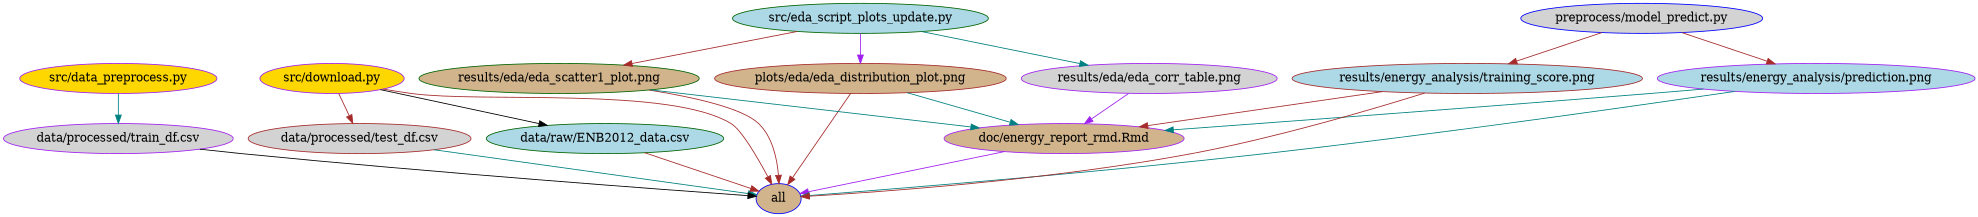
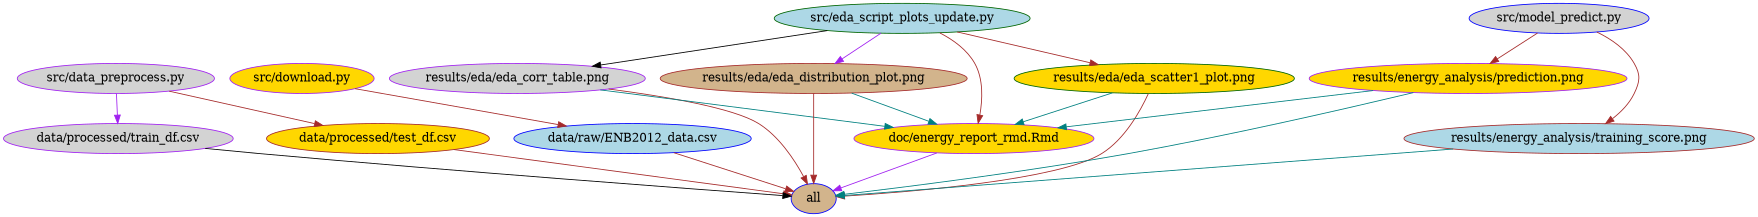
node "preprocess/model_predict.py": label "preprocess/model_predict.py" -> "src/model_predict.py"
edge "src/eda_script_plots_update.py" -> "results/eda/eda_corr_table.png": color teal -> black
node "src/data_preprocess.py": fillcolor gold -> lightgrey
node "results/eda/eda_scatter1_plot.png": fillcolor tan -> gold
node "plots/eda/eda_distribution_plot.png": label "plots/eda/eda_distribution_plot.png" -> "results/eda/eda_distribution_plot.png"
node "results/energy_analysis/prediction.png": fillcolor lightblue -> gold
edge "src/download.py" -> "all": now "results/eda/eda_corr_table.png" -> "all"
edge "src/data_preprocess.py" -> "data/processed/train_df.csv": color teal -> purple
edge "src/download.py" -> "data/processed/test_df.csv": now "src/data_preprocess.py" -> "data/processed/test_df.csv"
edge "results/eda/eda_corr_table.png" -> "doc/energy_report_rmd.Rmd": color purple -> teal
edge "src/download.py" -> "data/raw/ENB2012_data.csv": color black -> brown
edge "results/energy_analysis/training_score.png" -> "doc/energy_report_rmd.Rmd": now "src/eda_script_plots_update.py" -> "doc/energy_report_rmd.Rmd"
node "data/processed/test_df.csv": fillcolor lightgrey -> gold
node "data/raw/ENB2012_data.csv": color darkgreen -> blue
node "doc/energy_report_rmd.Rmd": fillcolor tan -> gold
edge "results/energy_analysis/training_score.png" -> "all": color brown -> teal
edge "data/processed/test_df.csv" -> "all": color teal -> brown
